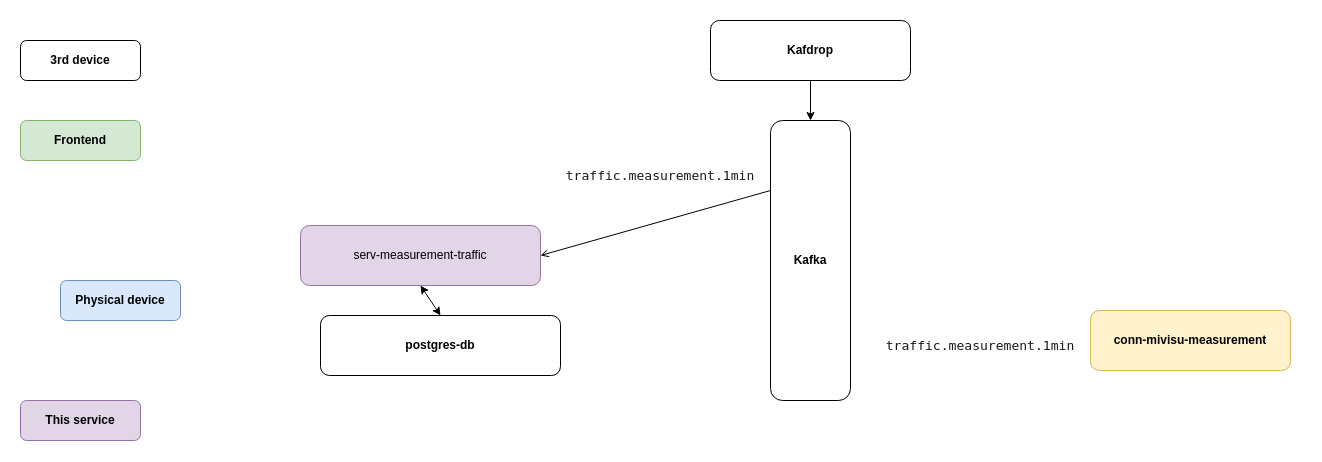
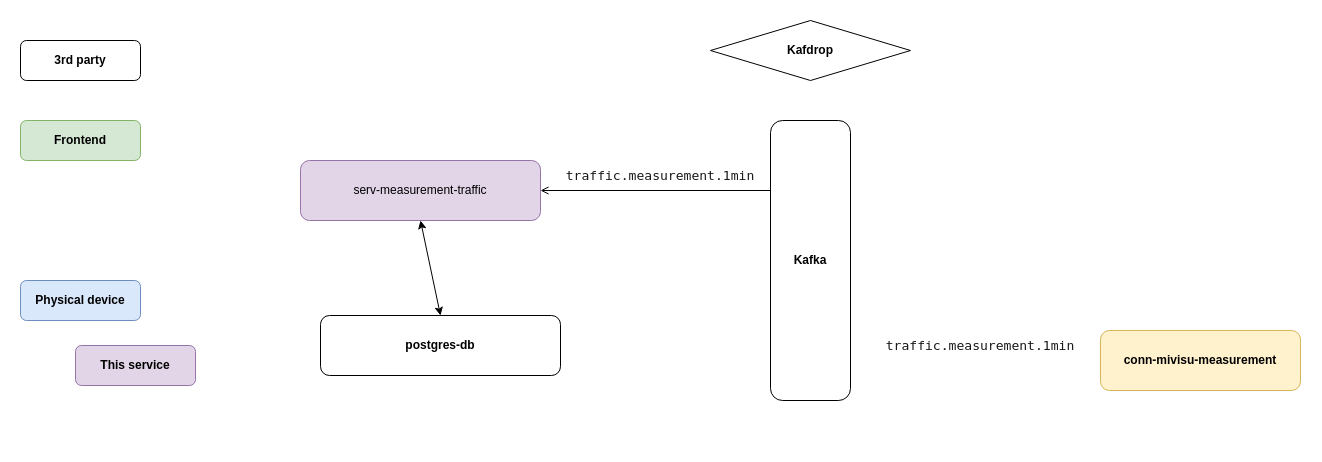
node "Kafdrop": shape rounded rectangle -> diamond
node "3rd device": label "3rd device" -> "3rd party"
edge "Kafdrop" -> "Kafka": removed
node "serv-measurement-traffic": moved (421, 256) -> (421, 191)
node "Physical device": moved (121, 301) -> (81, 301)
node "conn-mivisu-measurement": moved (1191, 341) -> (1201, 361)
node "This service": moved (81, 421) -> (136, 366)
